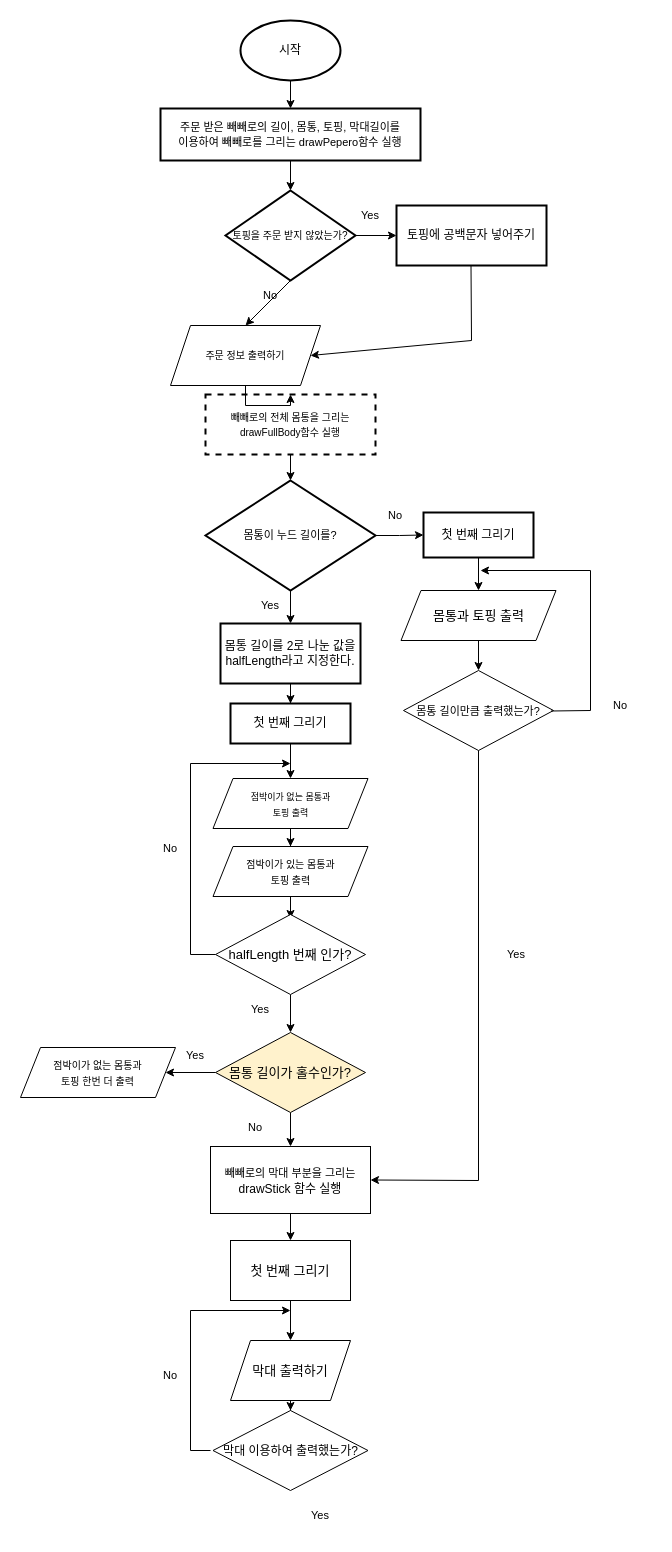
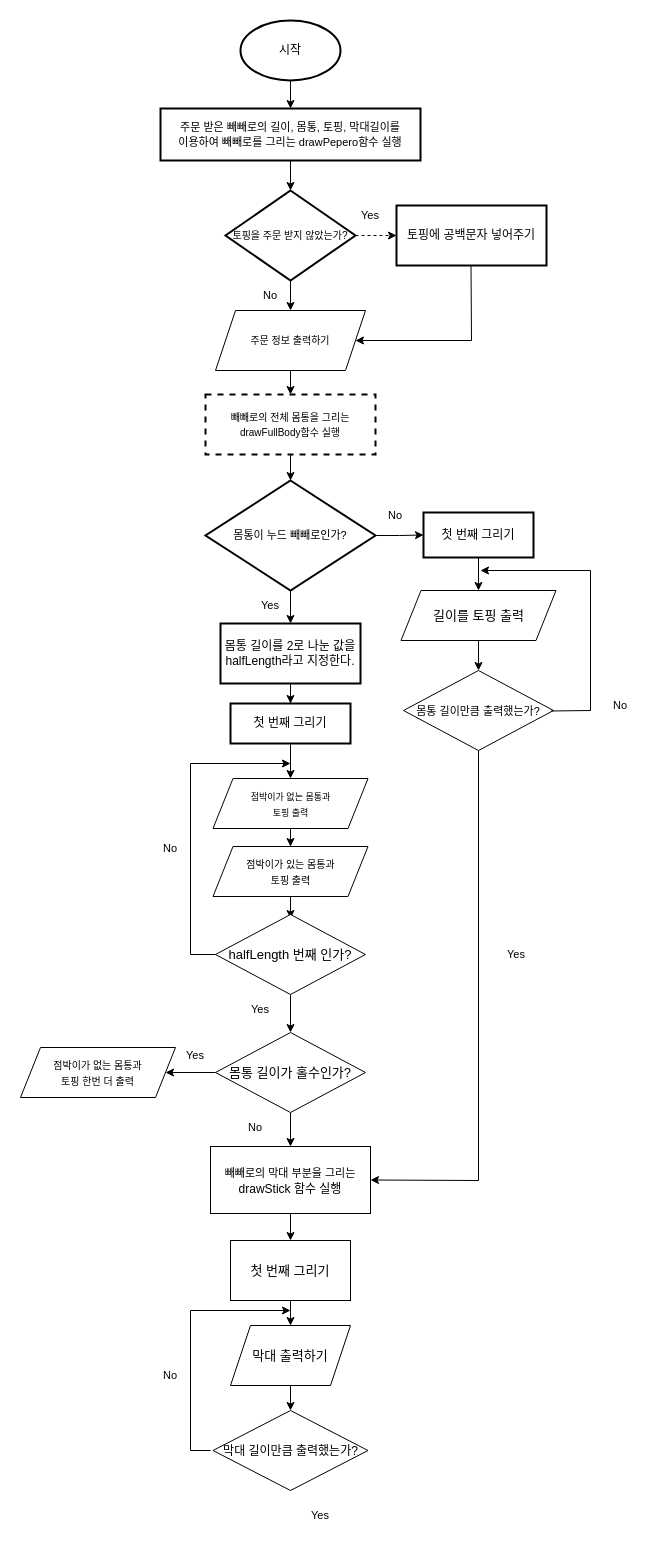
edge "토핑을 주문 받지 않았는가?" -> "토핑에 공백문자 넣어주기": style solid -> dashed
node "주문 정보 출력하기": moved (246, 356) -> (291, 341)
node "몸통이 누드 길이를?": label "몸통이 누드 길이를?" -> "몸통이 누드 빼빼로인가?"
node "몸통과 토핑 출력": label "몸통과 토핑 출력" -> "길이를 토핑 출력"
node "몸통 길이가 홀수인가?": fillcolor #fff2cc -> #ffffff
node "막대 출력하기": moved (291, 1371) -> (291, 1356)
node "막대 이용하여 출력했는가?": label "막대 이용하여 출력했는가?" -> "막대 길이만큼 출력했는가?"
